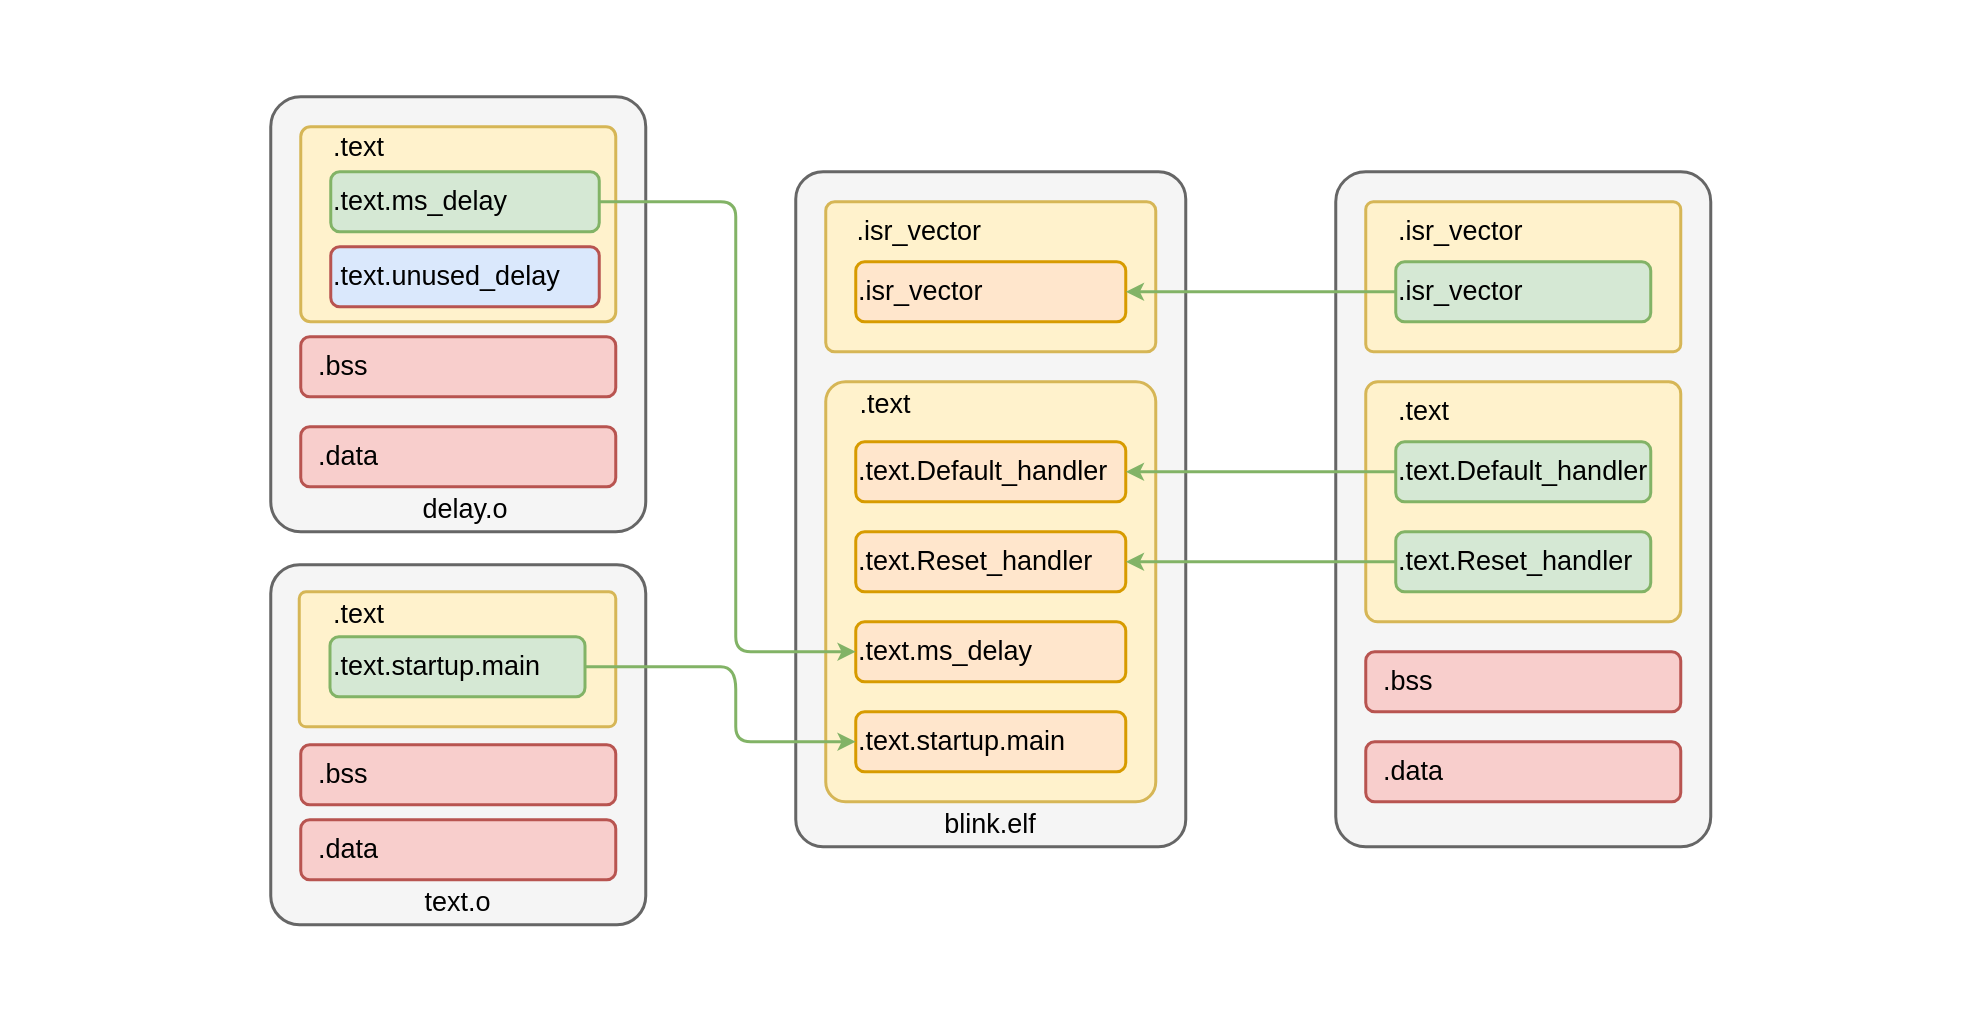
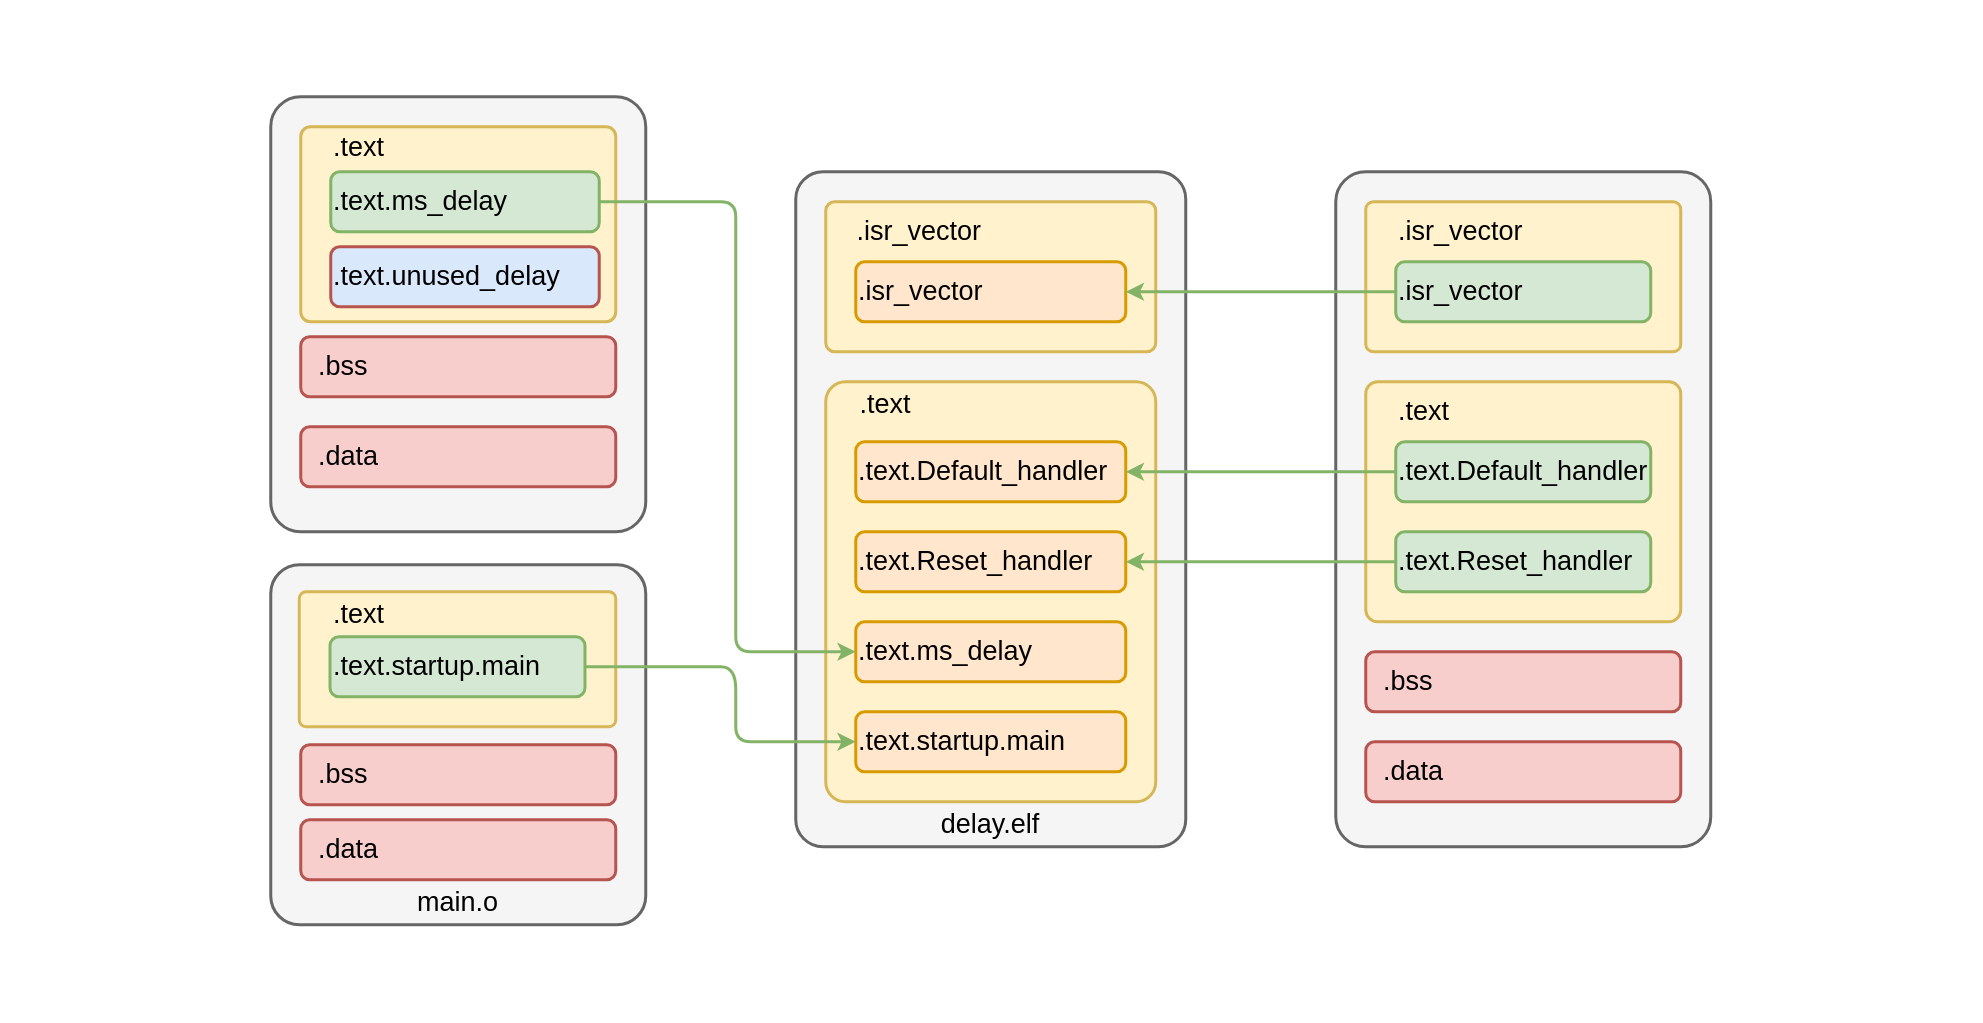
node "delay.o": removed
node "blink.elf": label "blink.elf" -> "delay.elf"
node "text.o": label "text.o" -> "main.o"
